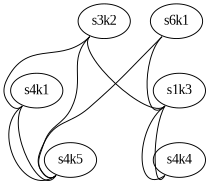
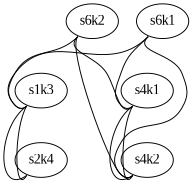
node "s3k2": label "s3k2" -> "s6k2"
edge "s6k1" -- "s4k1": added
node "s4k5": label "s4k5" -> "s4k2"
node "s4k4": label "s4k4" -> "s2k4"
